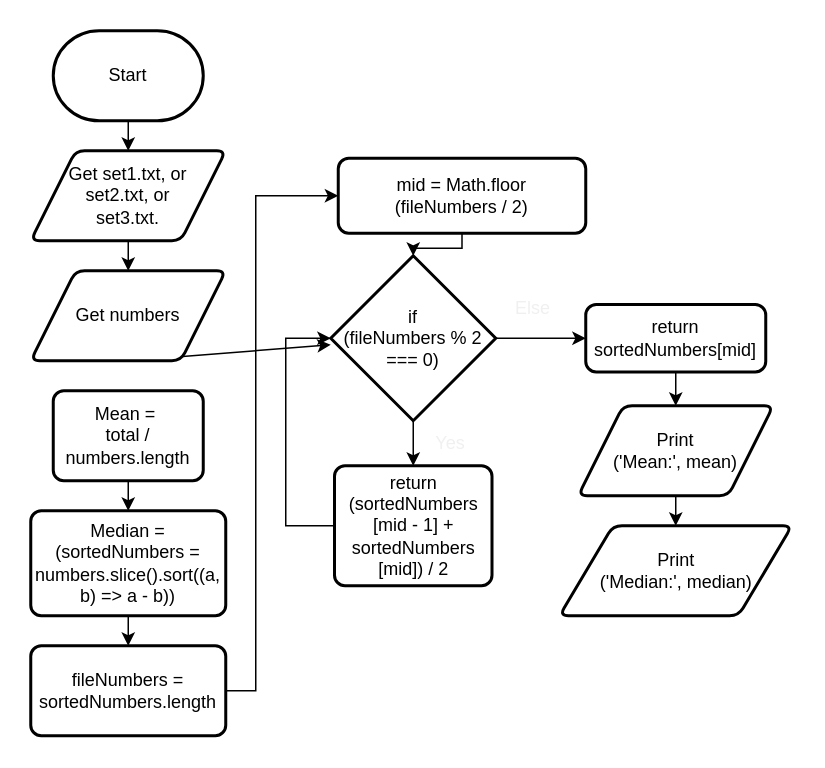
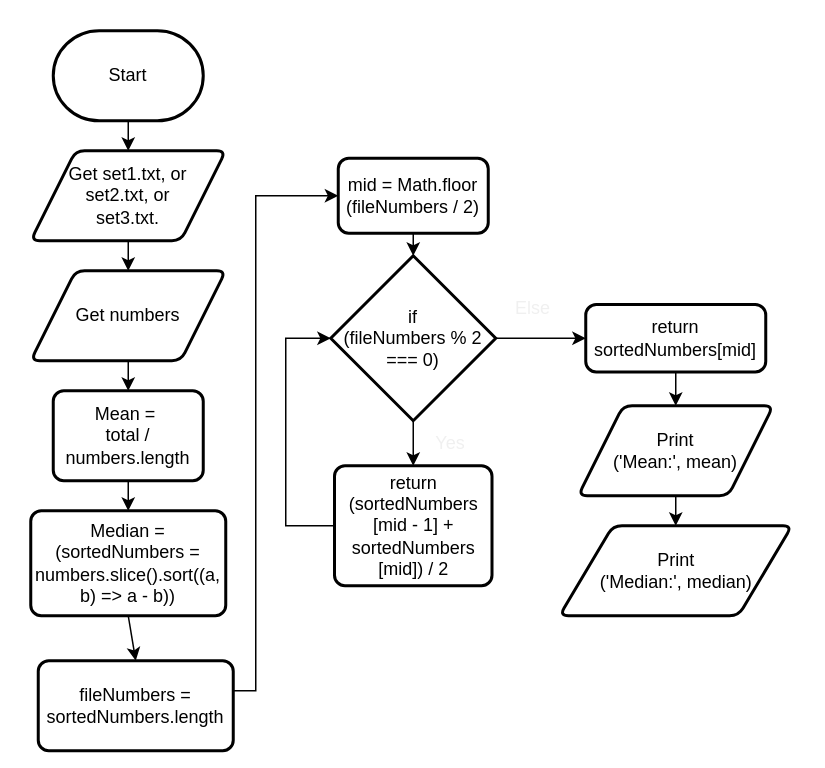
node "mid = Math.floor (fileNumbers / 2)": size 248x75 -> 150x75
edge "Get numbers" -> "if (fileNumbers % 2 === 0)": now "Get numbers" -> "Mean = total / numbers.length"
node "fileNumbers = sortedNumbers.length": moved (128, 691) -> (136, 706)
